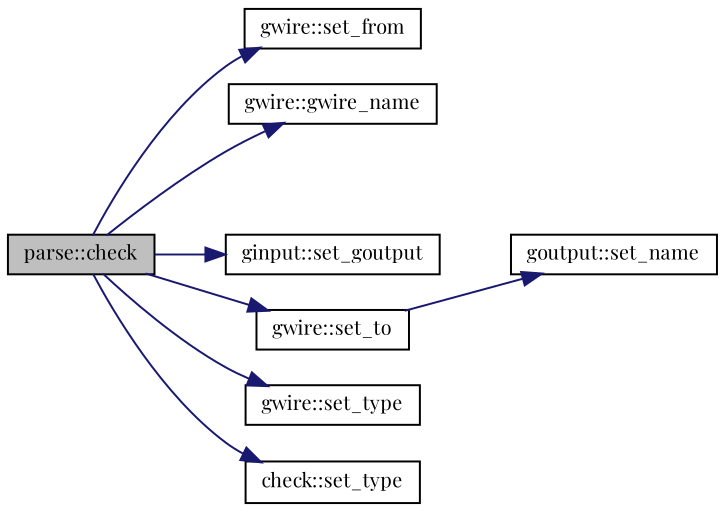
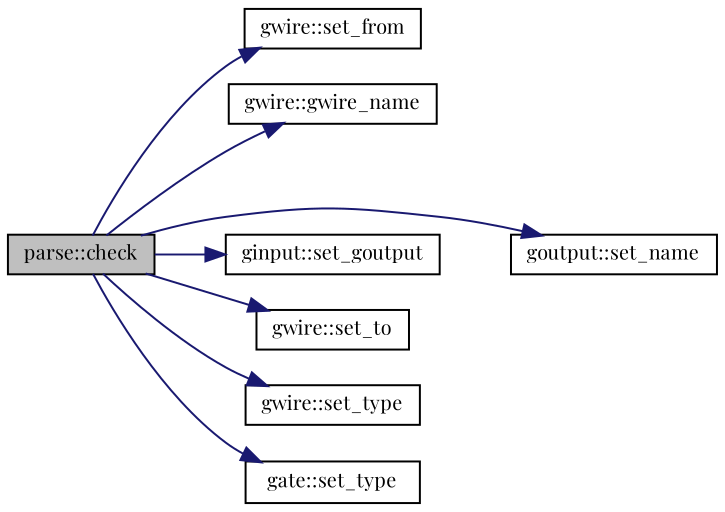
edge "gwire::set_to" -> "goutput::set_name": now "parse::check" -> "goutput::set_name"
node "check::set_type": label "check::set_type" -> "gate::set_type"
